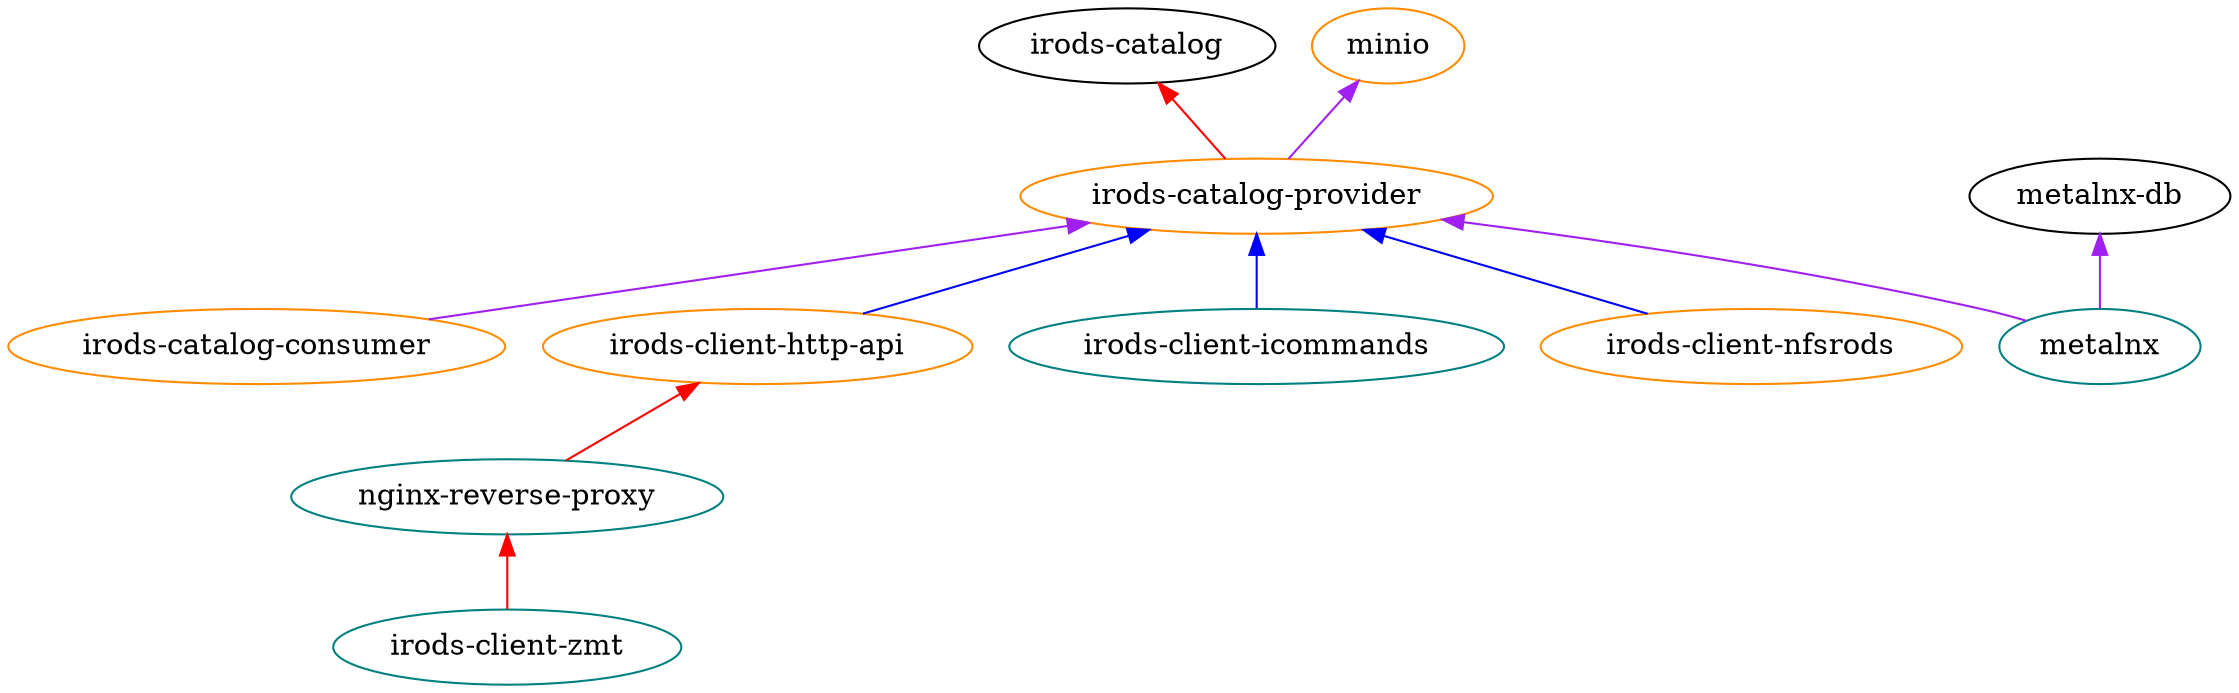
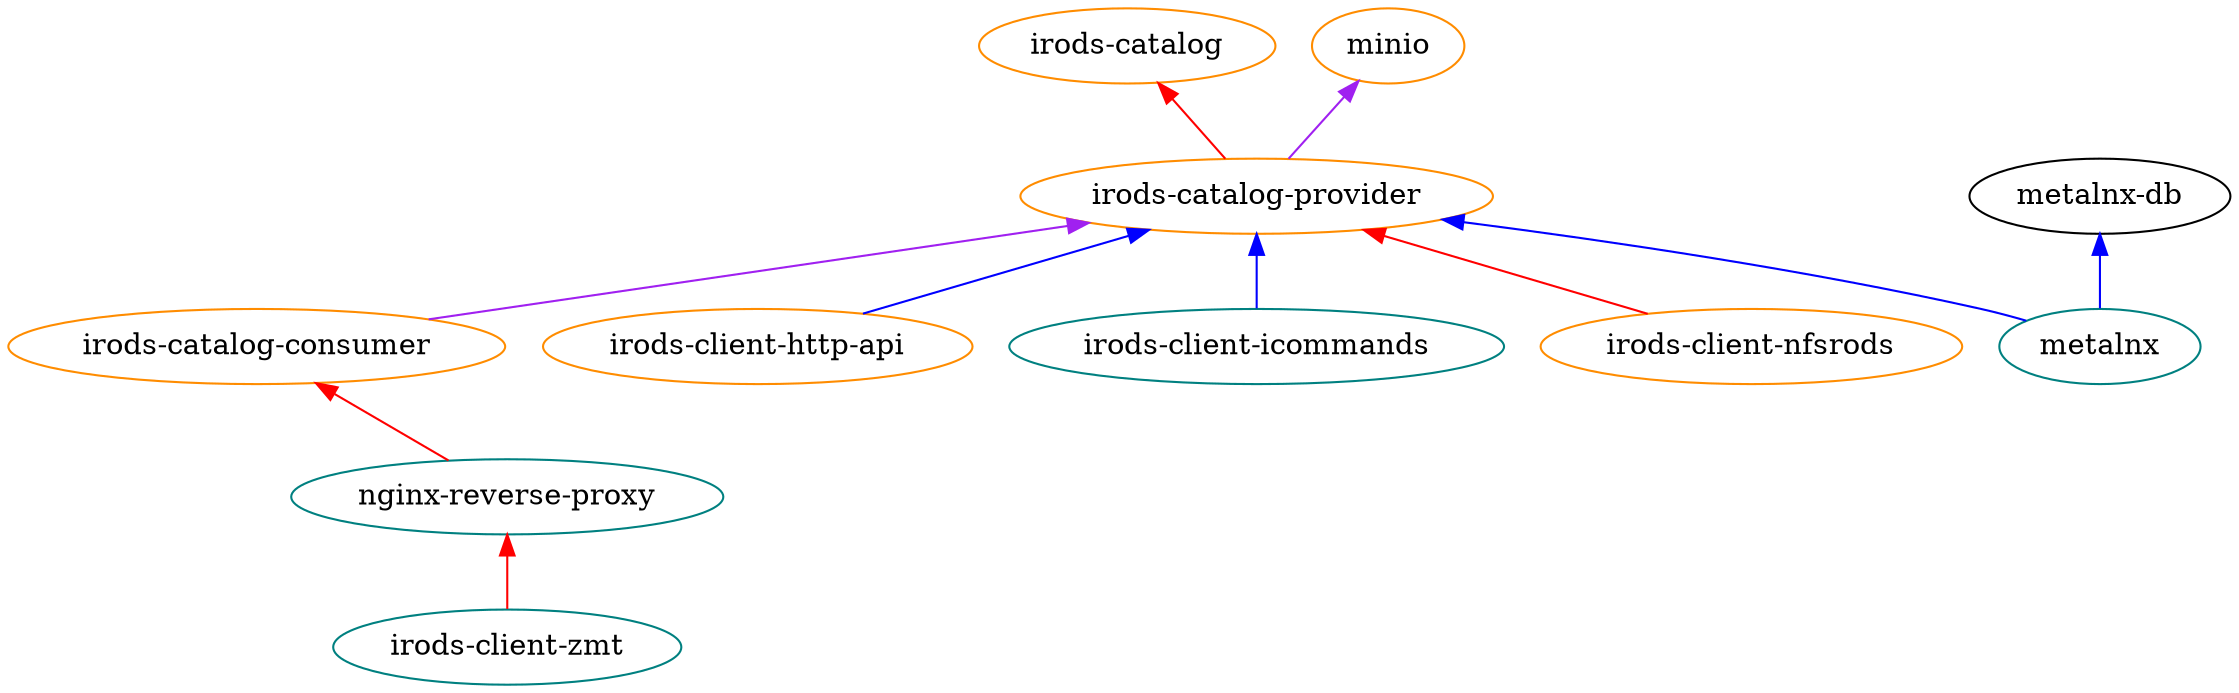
node "irods-catalog": color black -> darkorange
edge "metalnx" -> "irods-catalog-provider": color purple -> blue
edge "irods-client-nfsrods" -> "irods-catalog-provider": color blue -> red
edge "metalnx" -> "metalnx-db": color purple -> blue
edge "nginx-reverse-proxy" -> "irods-client-http-api": now "nginx-reverse-proxy" -> "irods-catalog-consumer"
